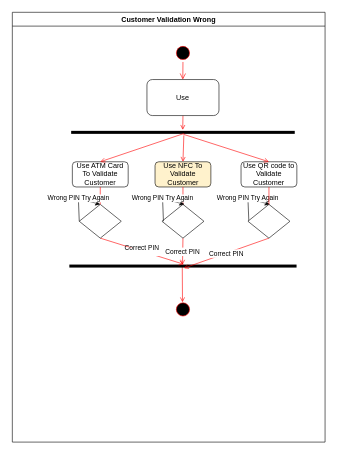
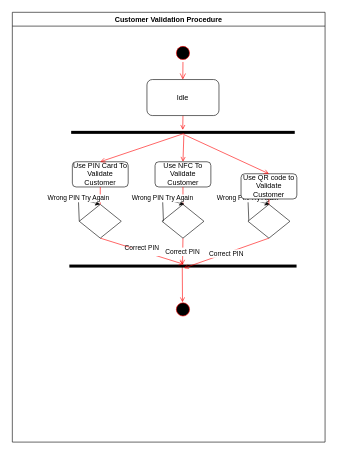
node "Customer Validation Wrong": label "Customer Validation Wrong" -> "Customer Validation Procedure"
node "Use": label "Use" -> "Idle"
node "Use ATM Card To Validate Customer": label "Use ATM Card To Validate Customer" -> "Use PIN Card To Validate Customer"
node "Use NFC To Validate Customer": fillcolor #fff2cc -> #ffffff
node "Use QR code to Validate Customer": moved (269, 174) -> (269, 186)
